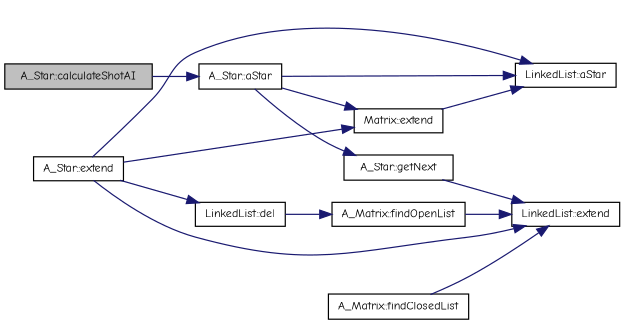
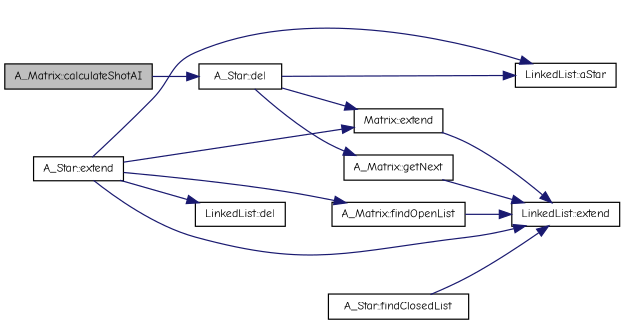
node "A_Star::calculateShotAI": label "A_Star::calculateShotAI" -> "A_Matrix::calculateShotAI"
node "A_Star::aStar": label "A_Star::aStar" -> "A_Star::del"
edge "Matrix::extend" -> "LinkedList::aStar": now "Matrix::extend" -> "LinkedList::extend"
node "A_Star::getNext": label "A_Star::getNext" -> "A_Matrix::getNext"
edge "LinkedList::del" -> "A_Matrix::findOpenList": now "A_Star::extend" -> "A_Matrix::findOpenList"
node "A_Matrix::findClosedList": label "A_Matrix::findClosedList" -> "A_Star::findClosedList"
